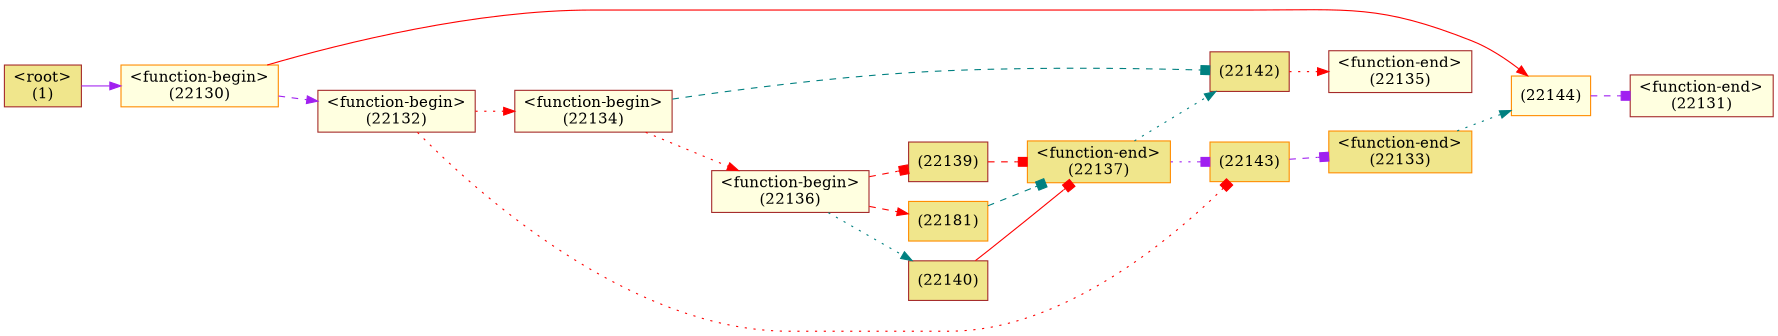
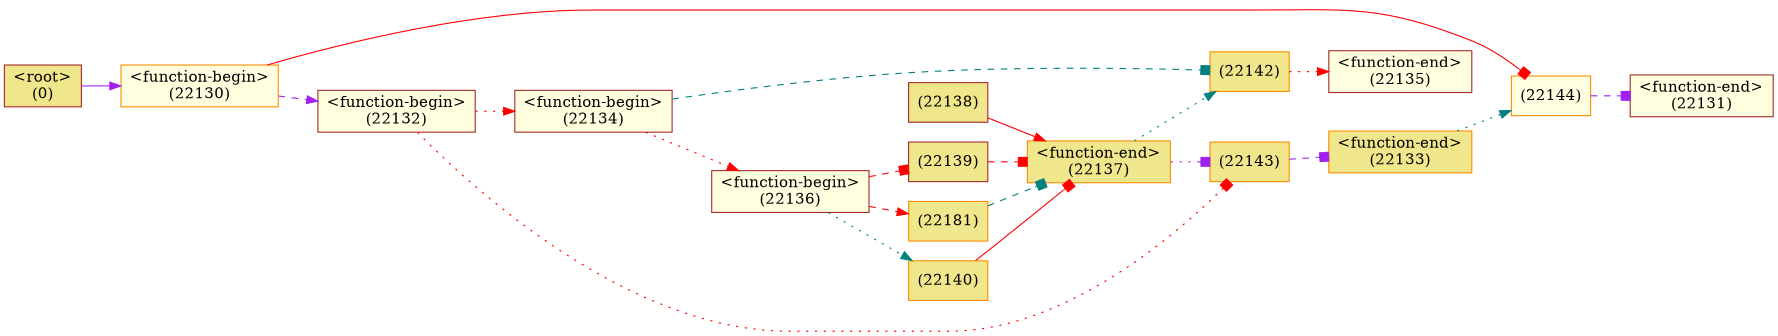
edge "<function-begin> (22130)" -> "(22144)": arrowhead normal -> box
node "(22142)": color brown -> darkorange
node "<root> (1)": label "<root> (1)" -> "<root> (0)"
node "(22138)": added
node "(22140)": color brown -> darkorange
